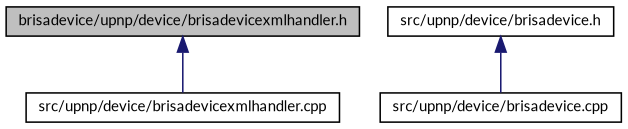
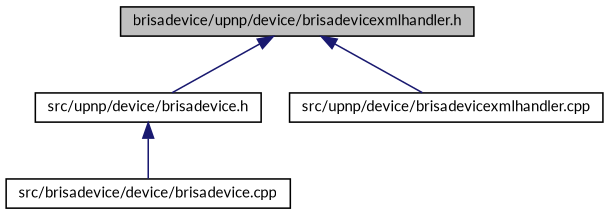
edge "src/upnp/device/brisadevice.h" -> "brisadevice/upnp/device/brisadevicexmlhandler.h": added
node "src/upnp/device/brisadevice.cpp": label "src/upnp/device/brisadevice.cpp" -> "src/brisadevice/device/brisadevice.cpp"
